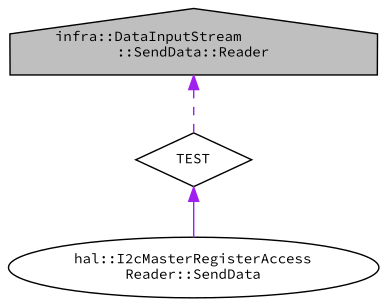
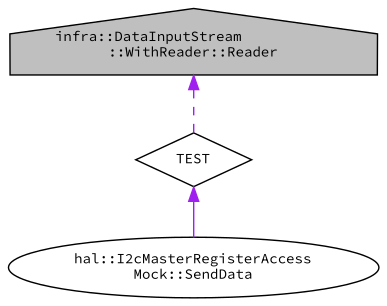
node "infra::DataInputStream ::SendData::Reader": label "infra::DataInputStream ::SendData::Reader" -> "infra::DataInputStream ::WithReader::Reader"
node "hal::I2cMasterRegisterAccess Reader::SendData": label "hal::I2cMasterRegisterAccess Reader::SendData" -> "hal::I2cMasterRegisterAccess Mock::SendData"
